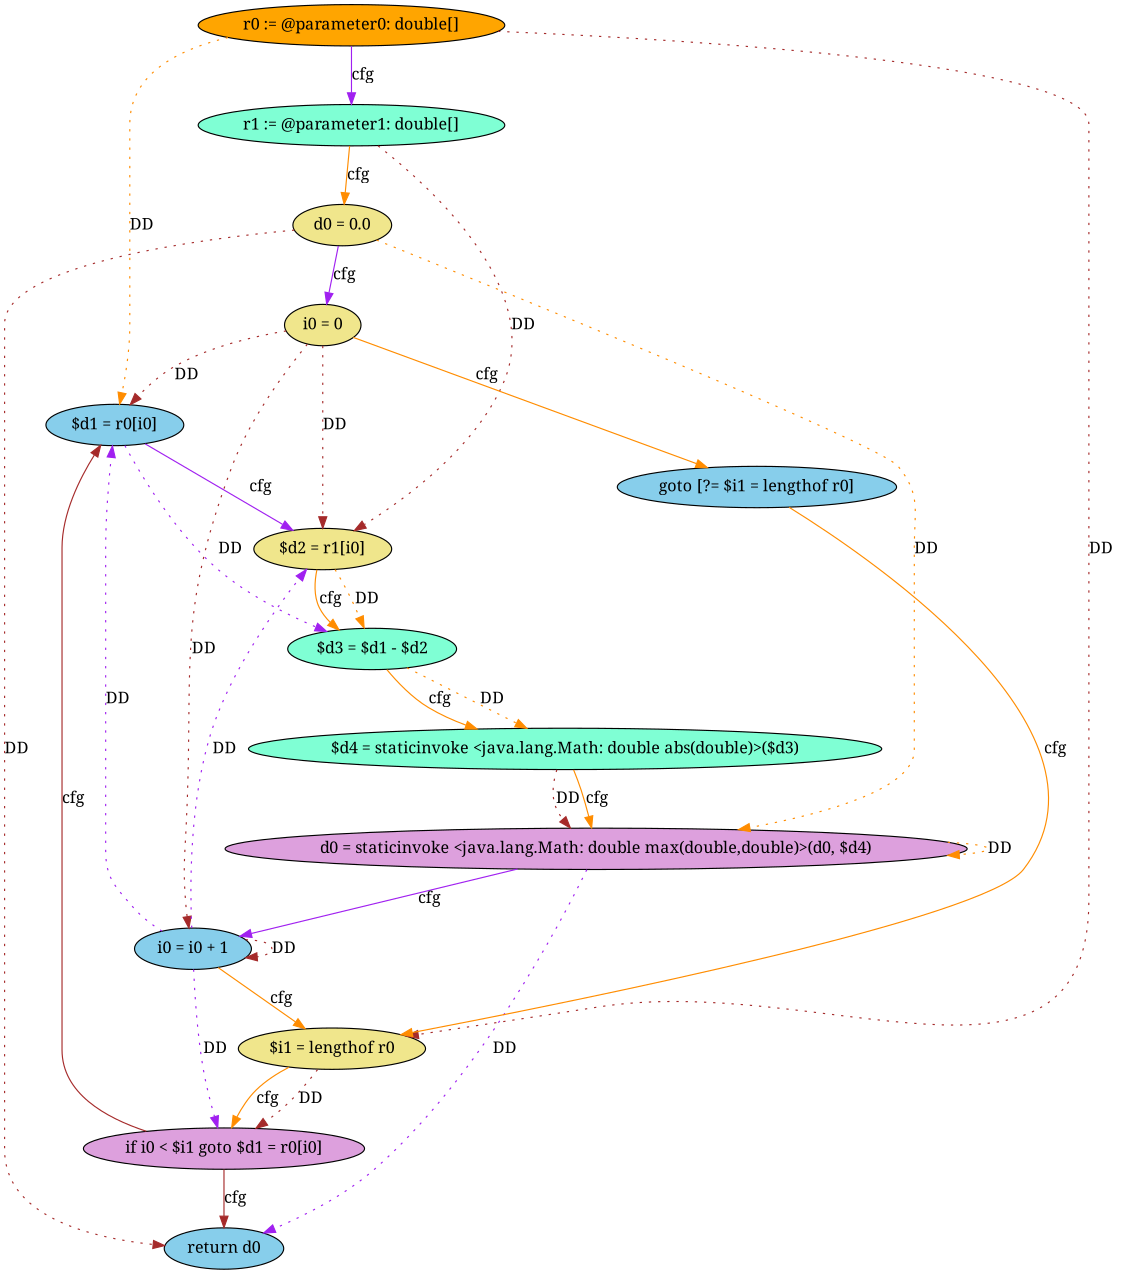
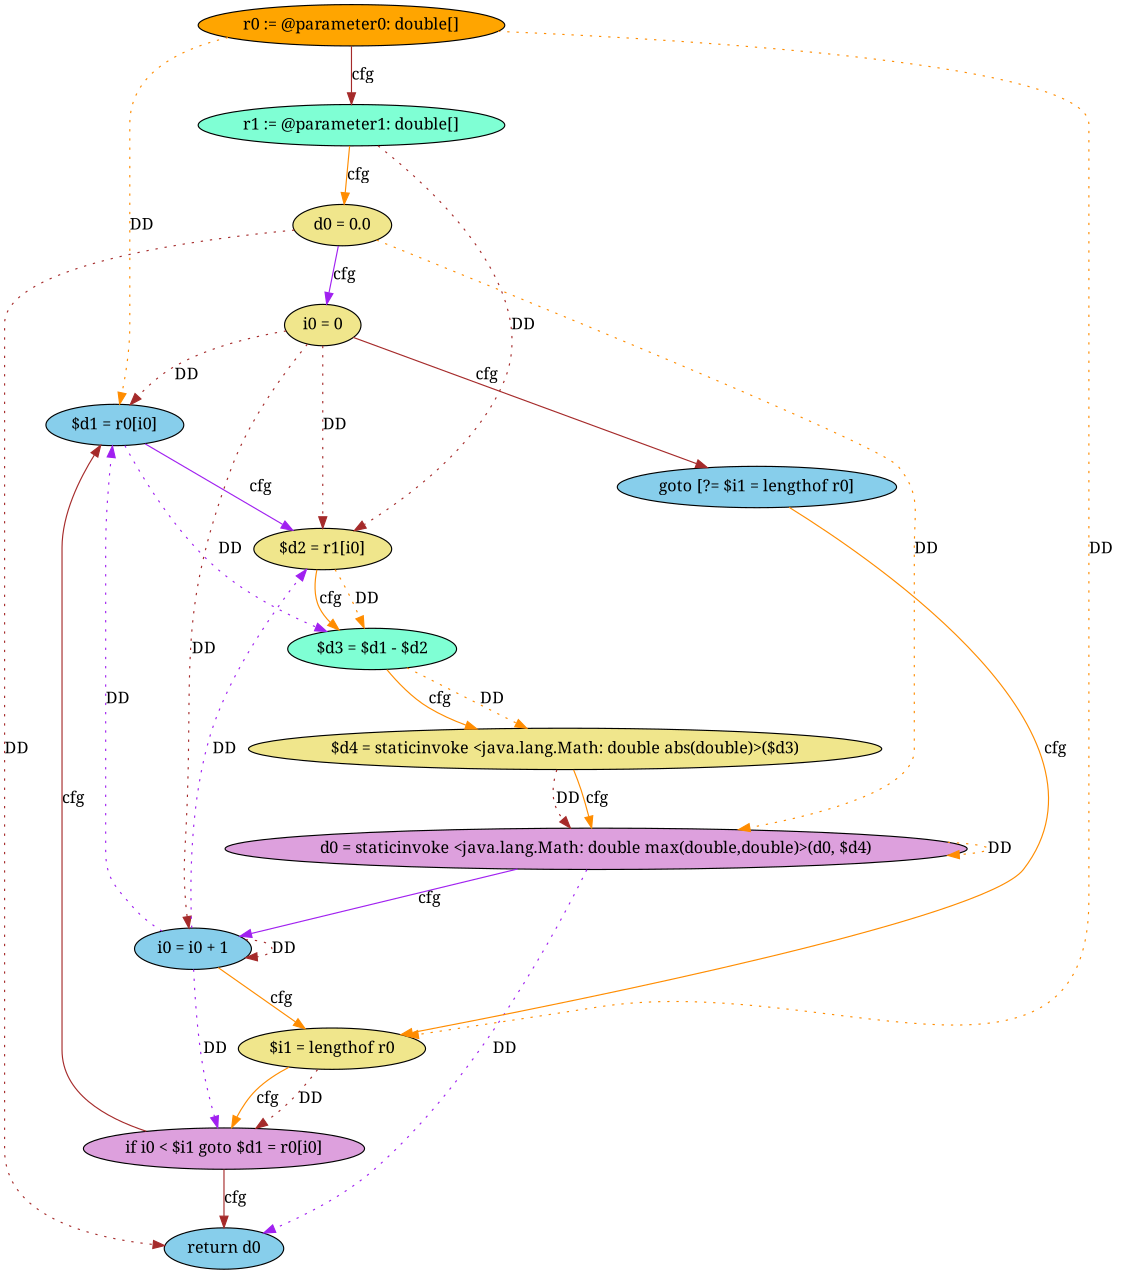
edge "r0 := @parameter0: double[]" -> "r1 := @parameter1: double[]": color purple -> brown
edge "i0 = 0" -> "goto [?= $i1 = lengthof r0]": color darkorange -> brown
edge "r0 := @parameter0: double[]" -> "$i1 = lengthof r0": color brown -> darkorange
node "$d4 = staticinvoke <java.lang.Math: double abs(double)>($d3)": fillcolor aquamarine -> khaki
